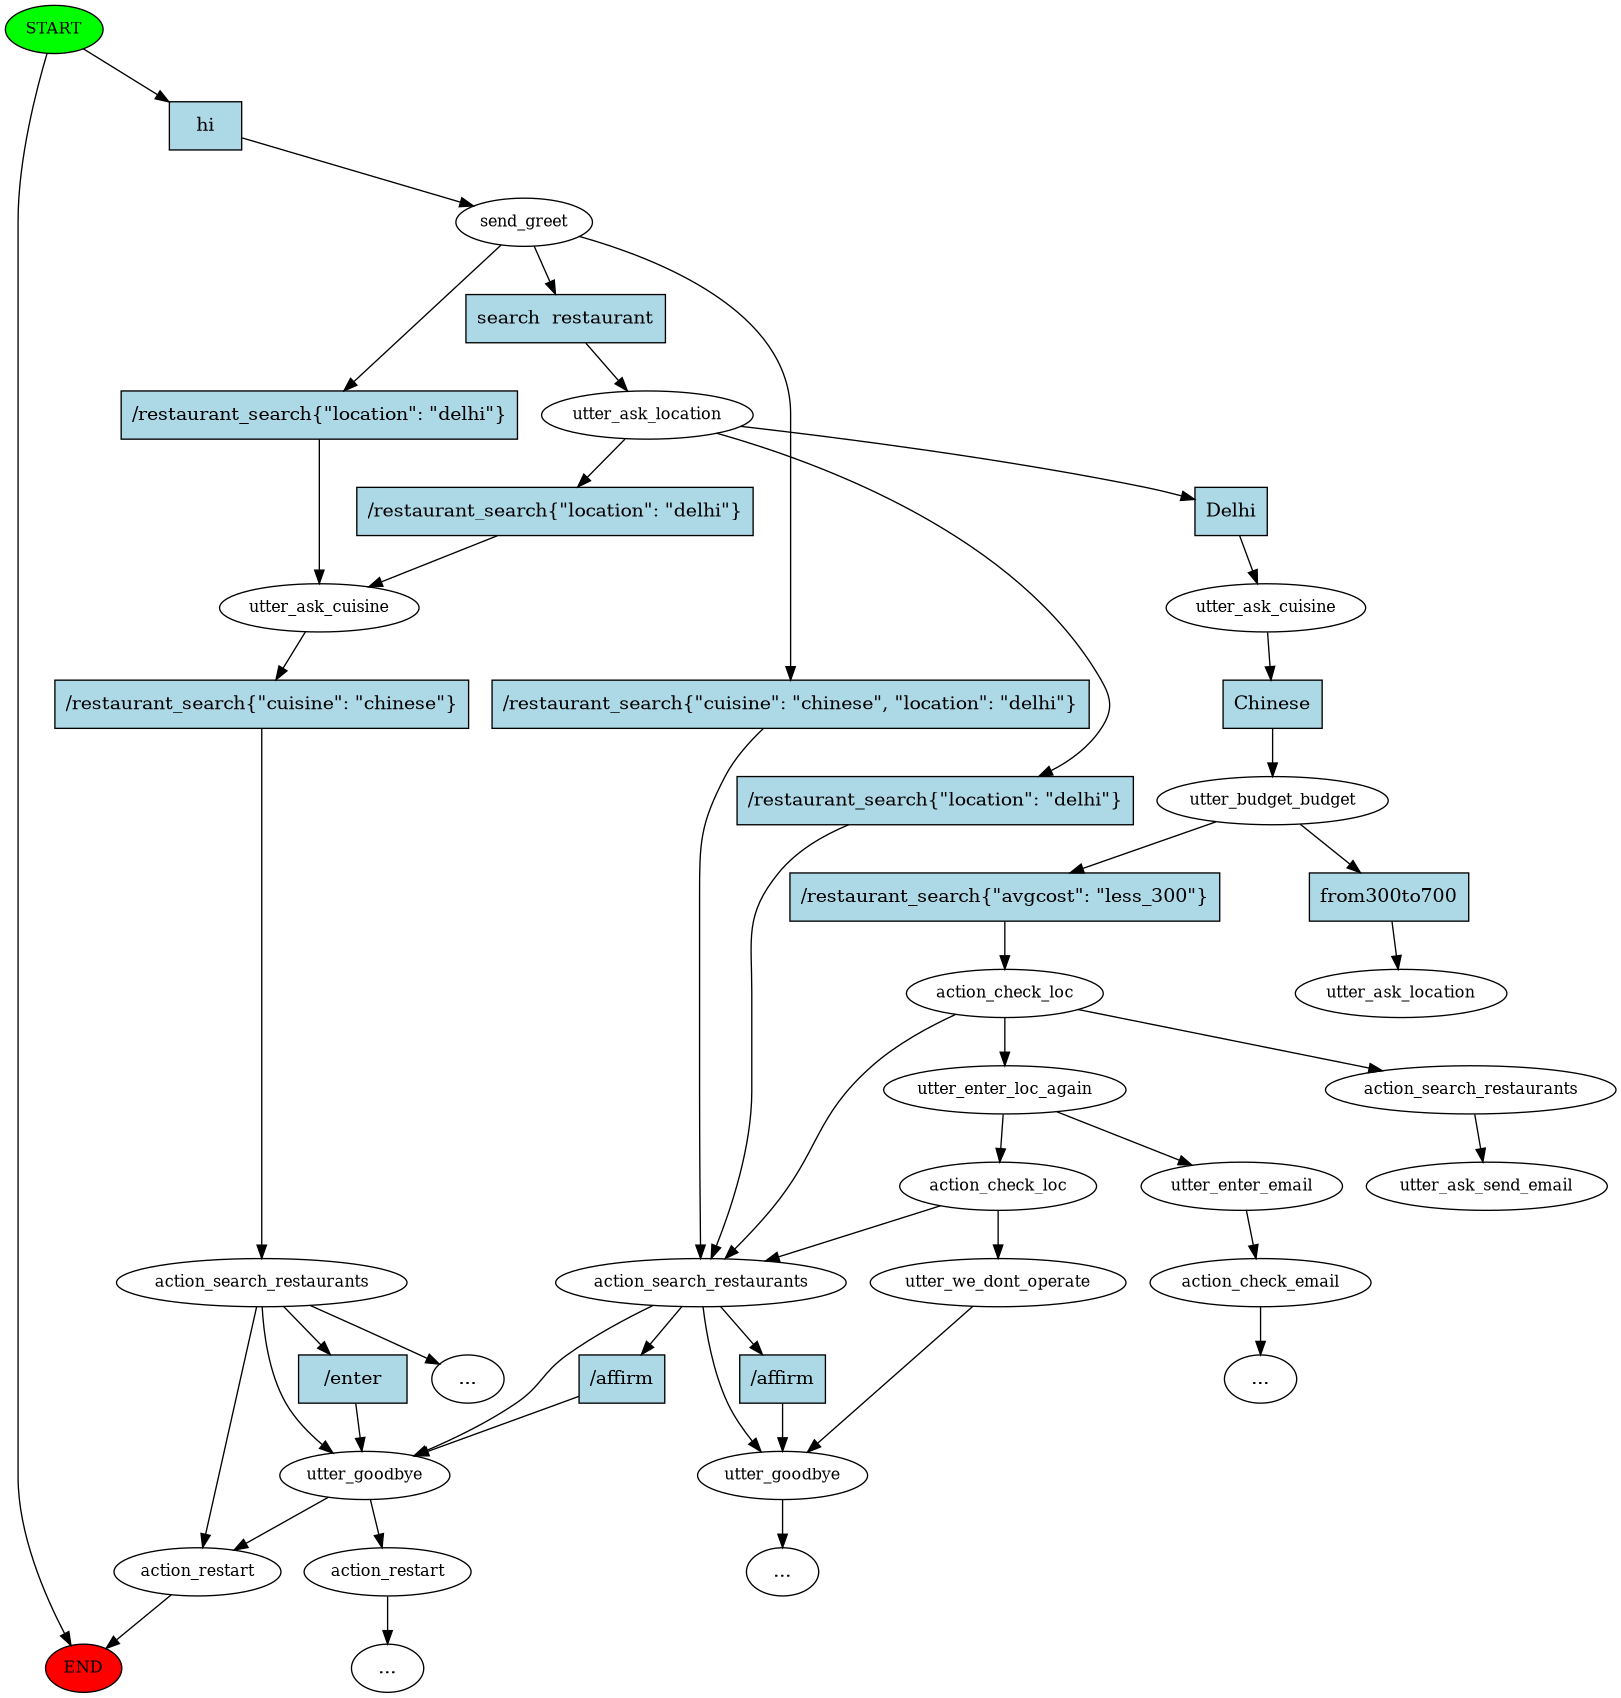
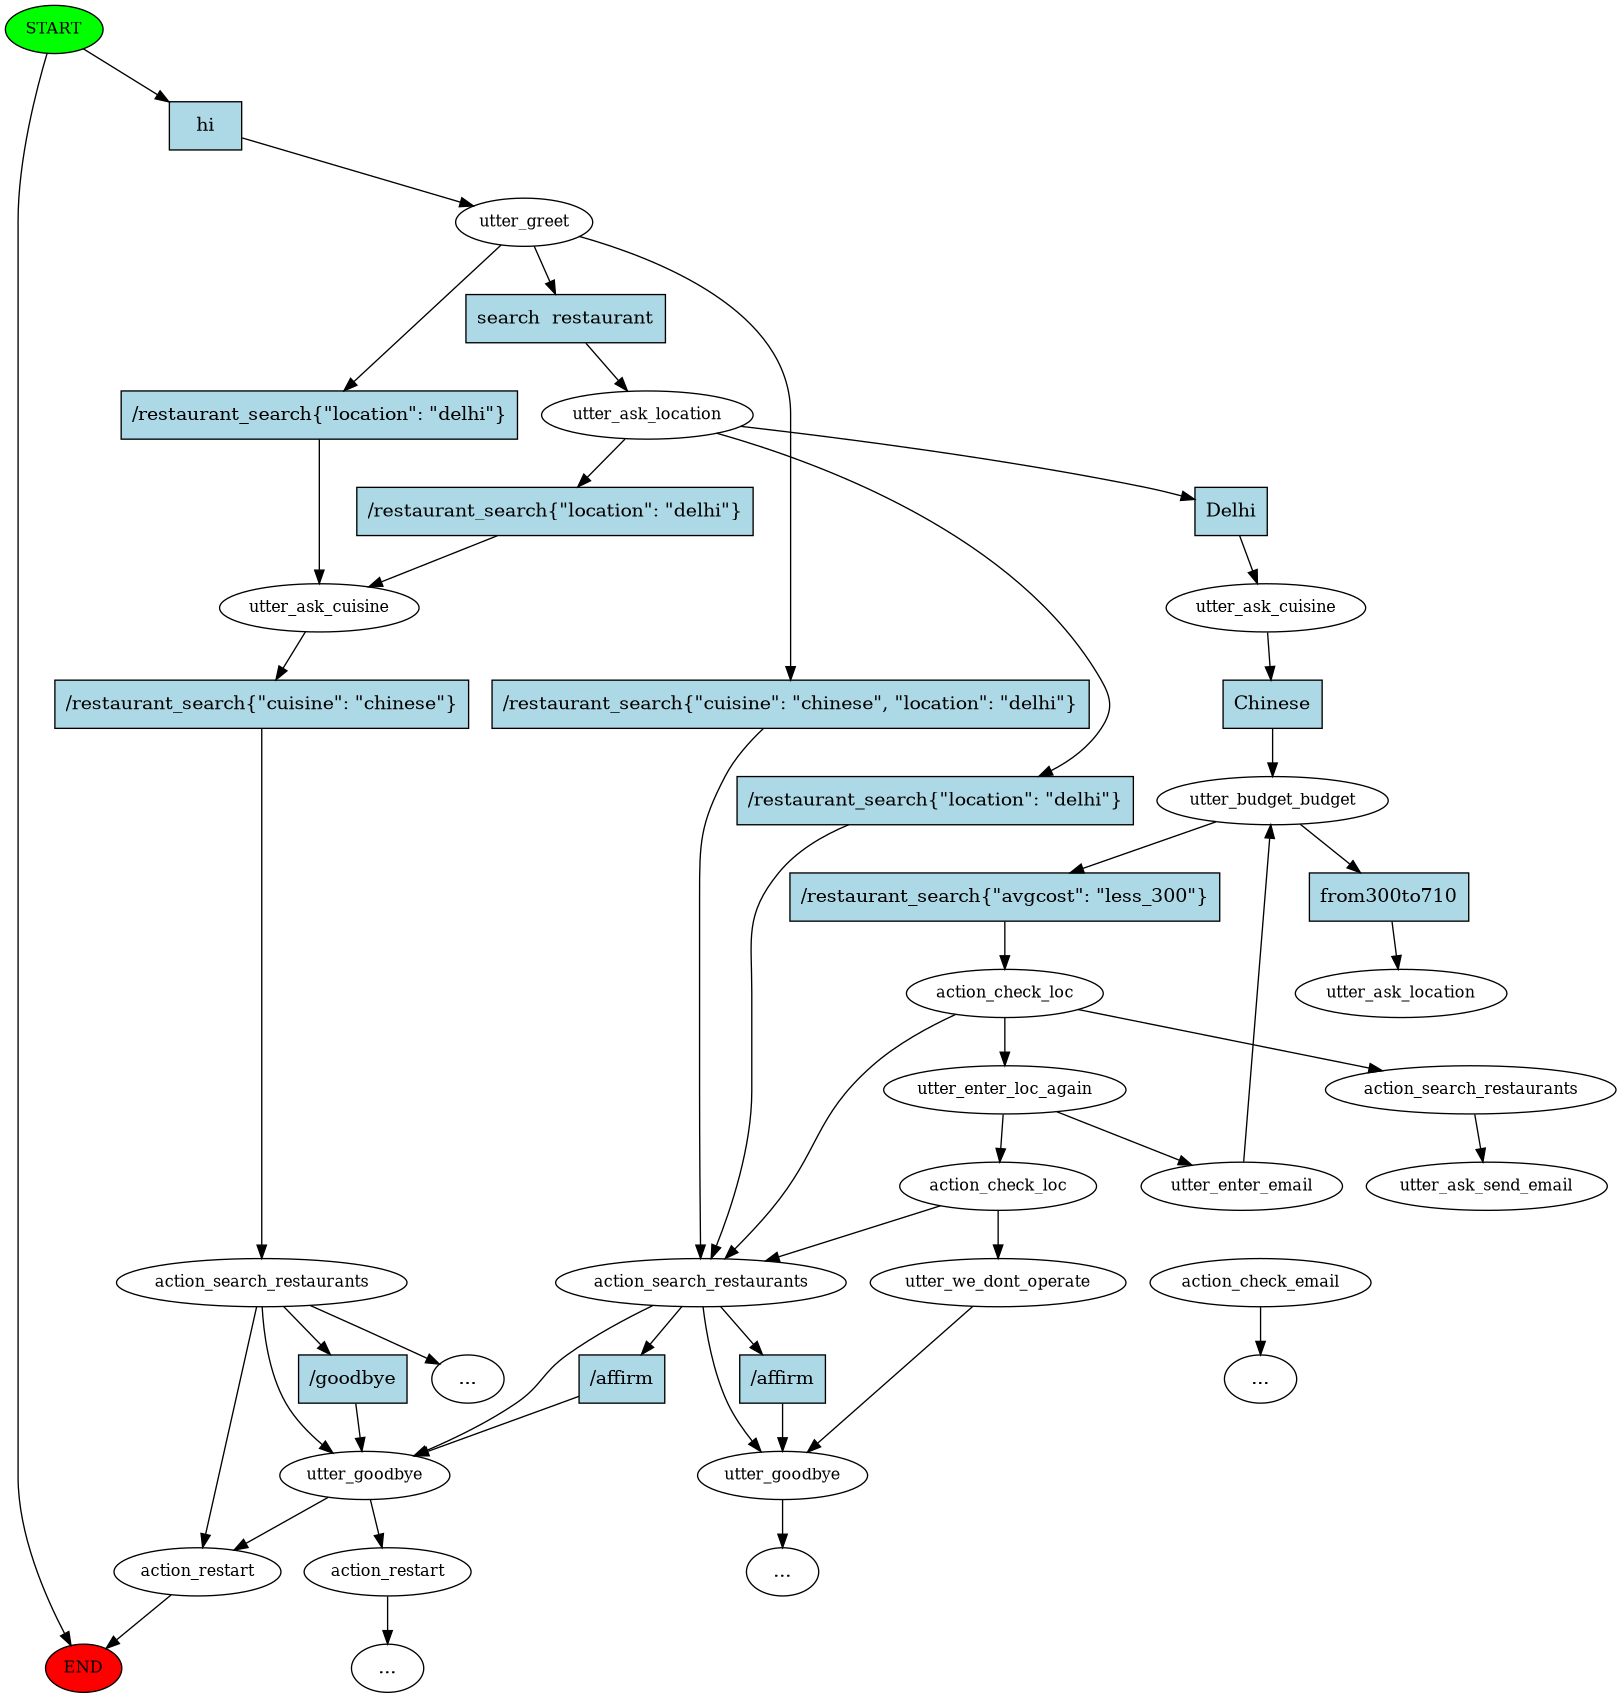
node "send_greet": label "send_greet" -> "utter_greet"
node "from300to700": label "from300to700" -> "from300to710"
edge "utter_enter_email" -> "action_check_email": now "utter_enter_email" -> "utter_budget_budget"
node "/enter": label "/enter" -> "/goodbye"
